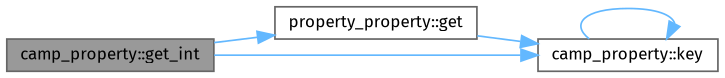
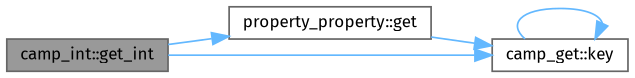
node "camp_property::get_int": label "camp_property::get_int" -> "camp_int::get_int"
node "camp_property::key": label "camp_property::key" -> "camp_get::key"
